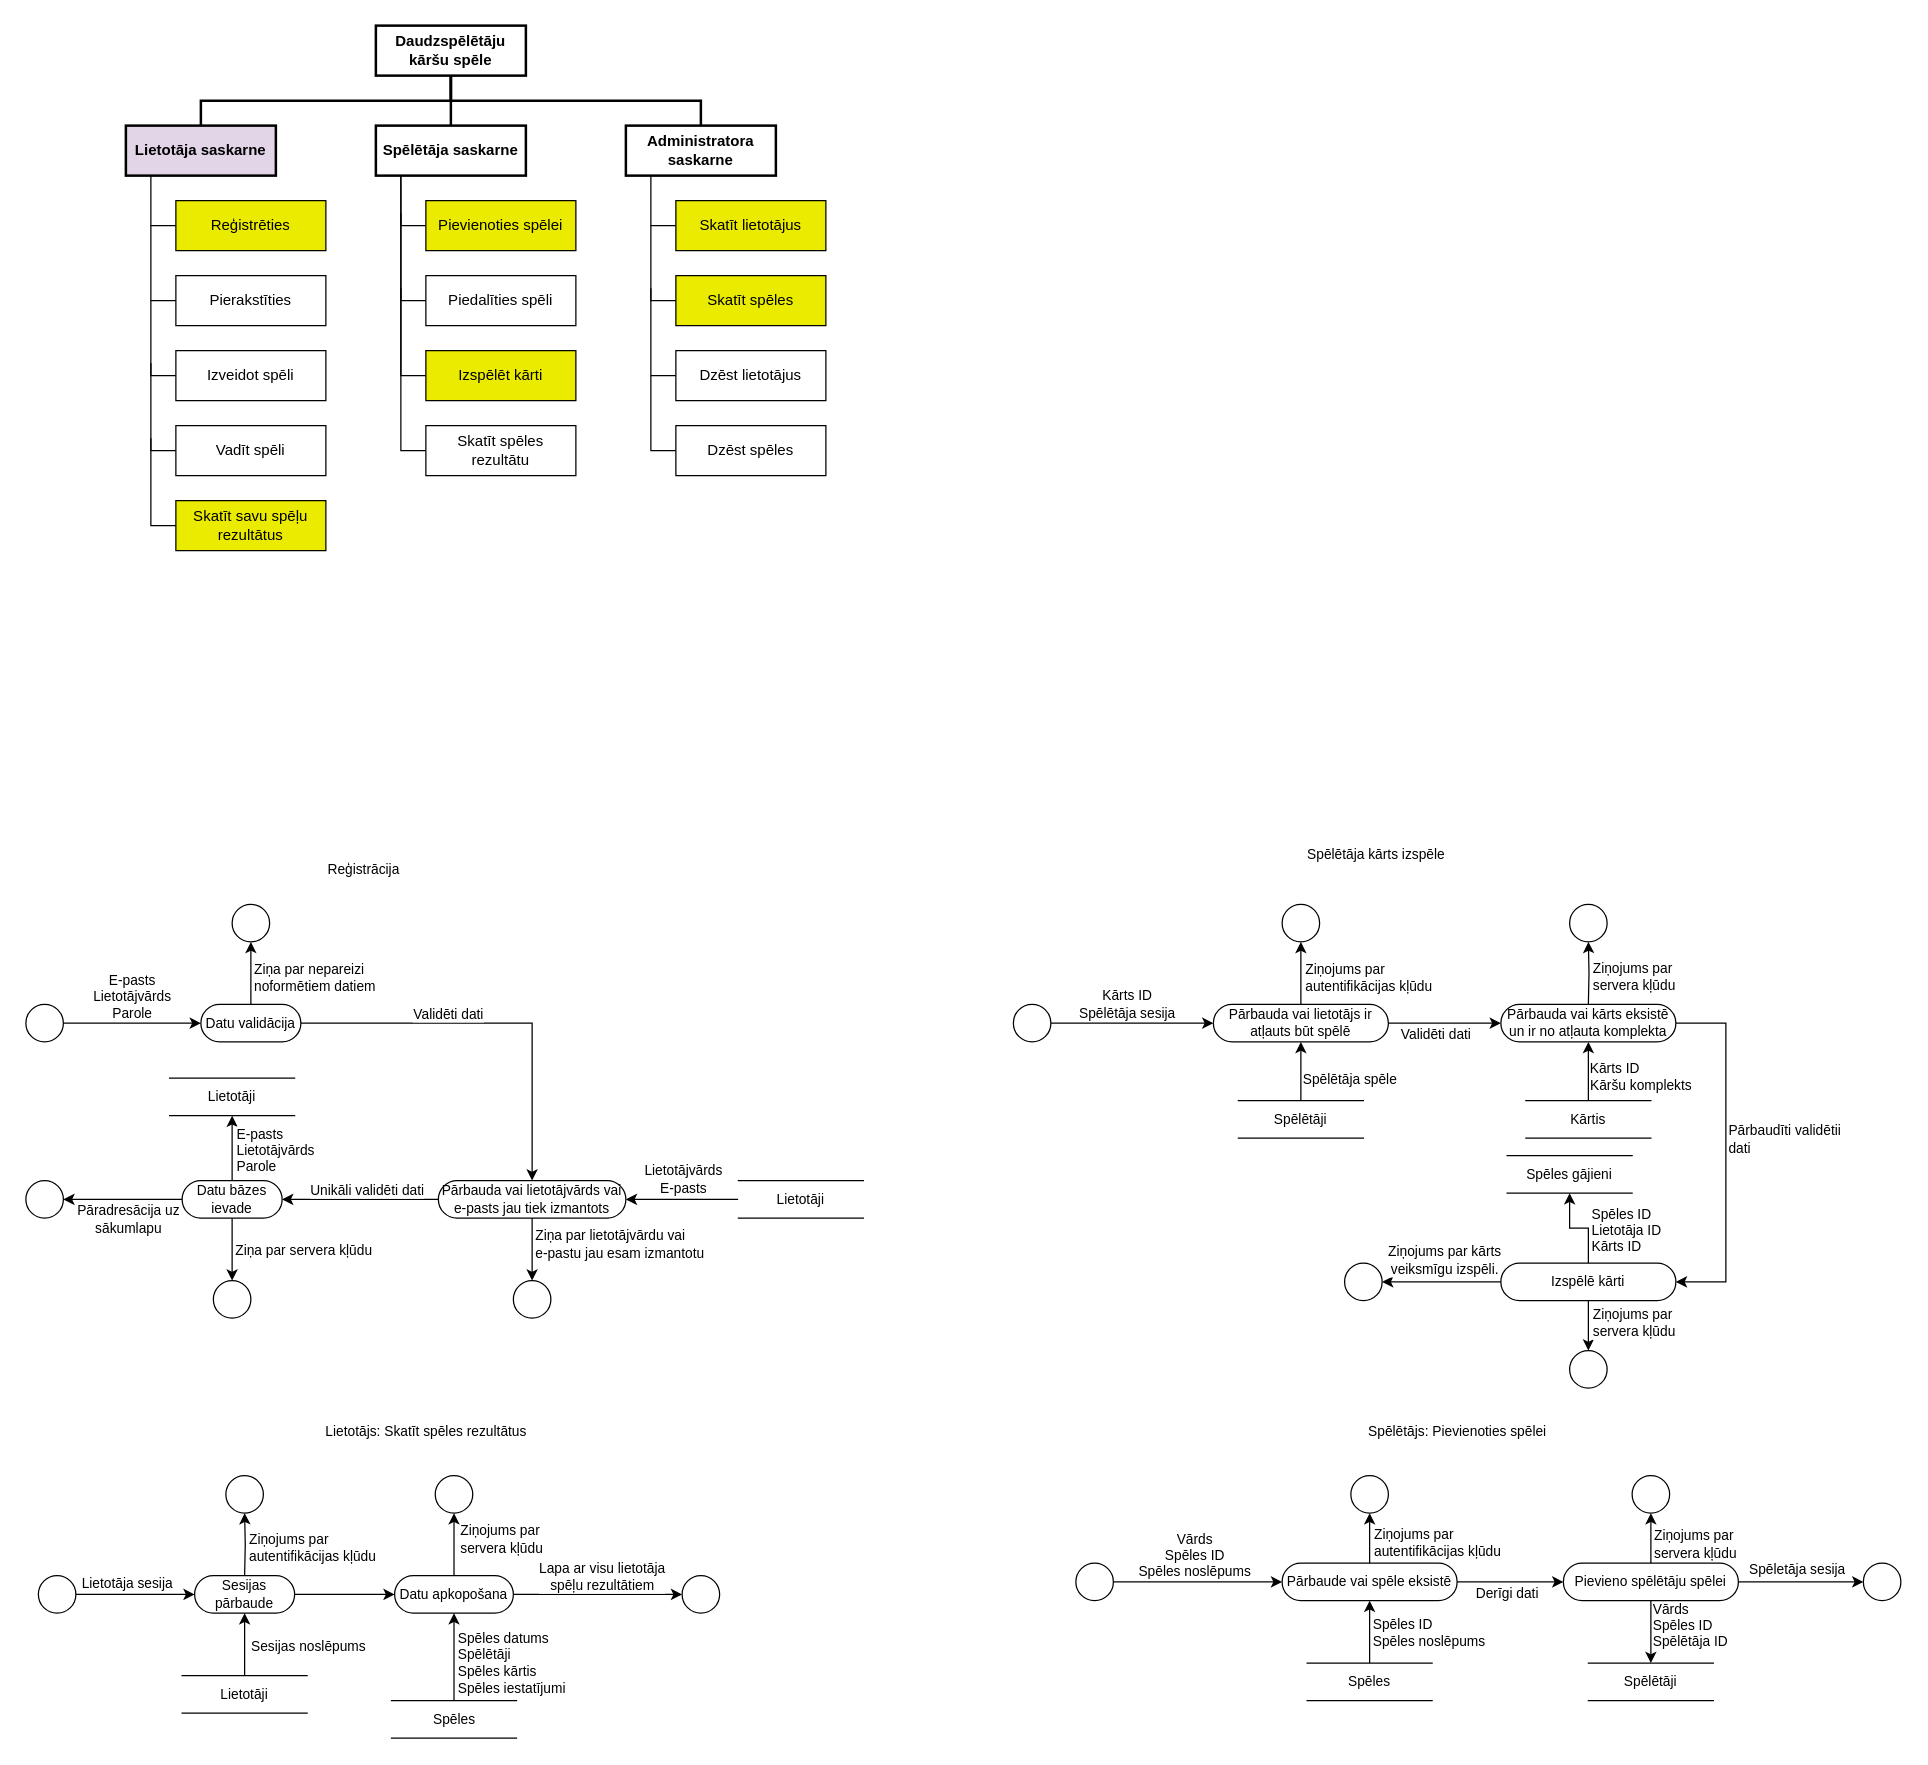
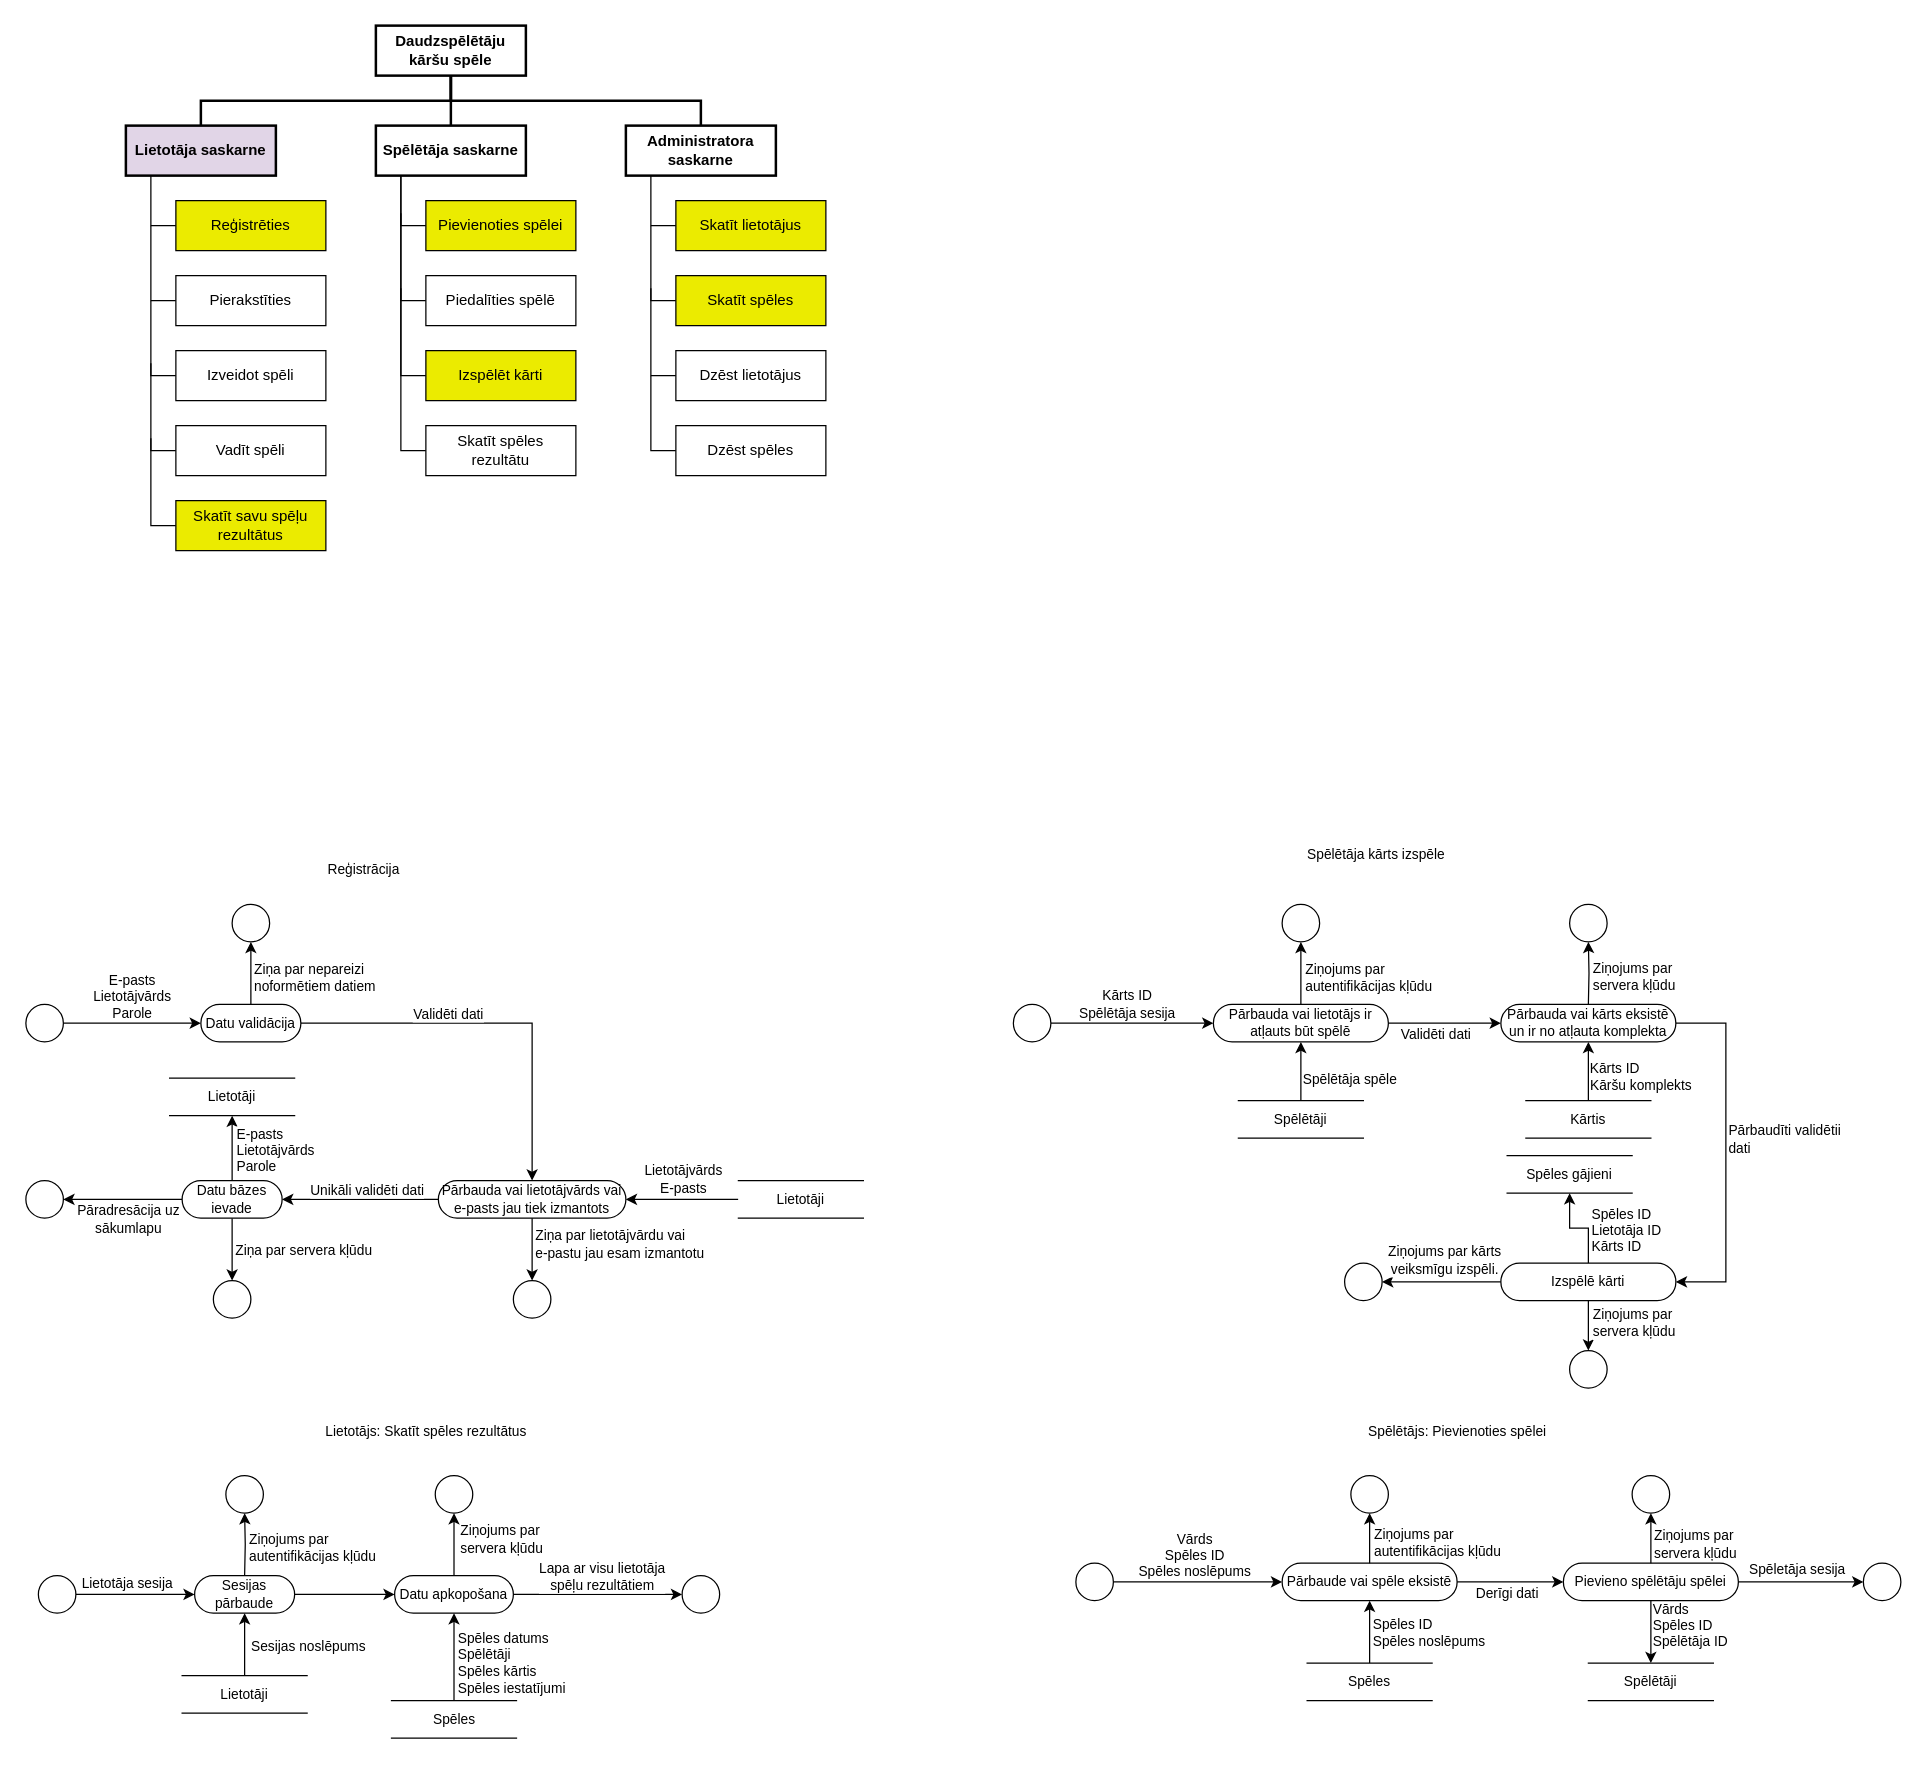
node "Piedalīties spēli": label "Piedalīties spēli" -> "Piedalīties spēlē"
